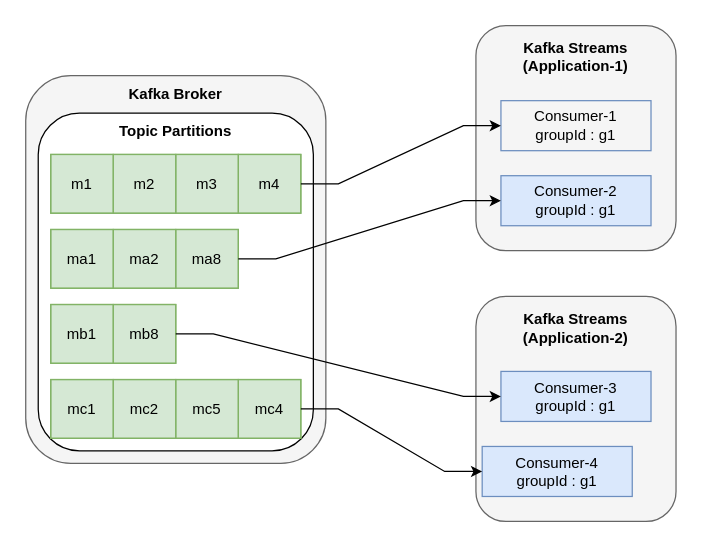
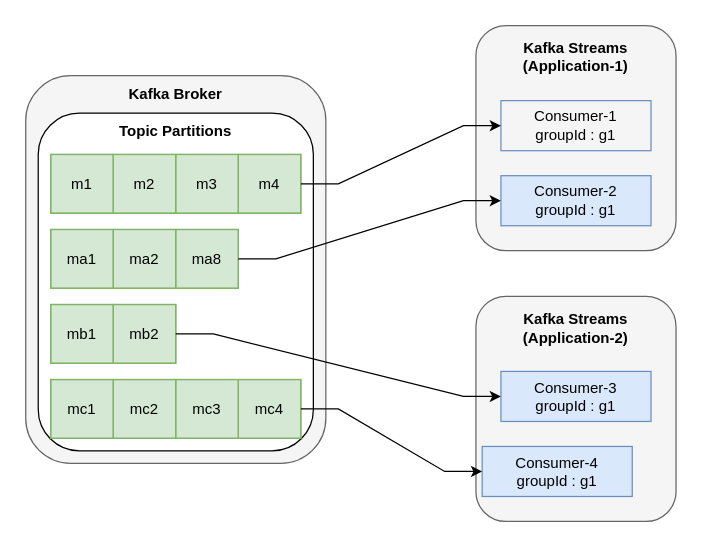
node "mb8": label "mb8" -> "mb2"
node "mc5": label "mc5" -> "mc3"
